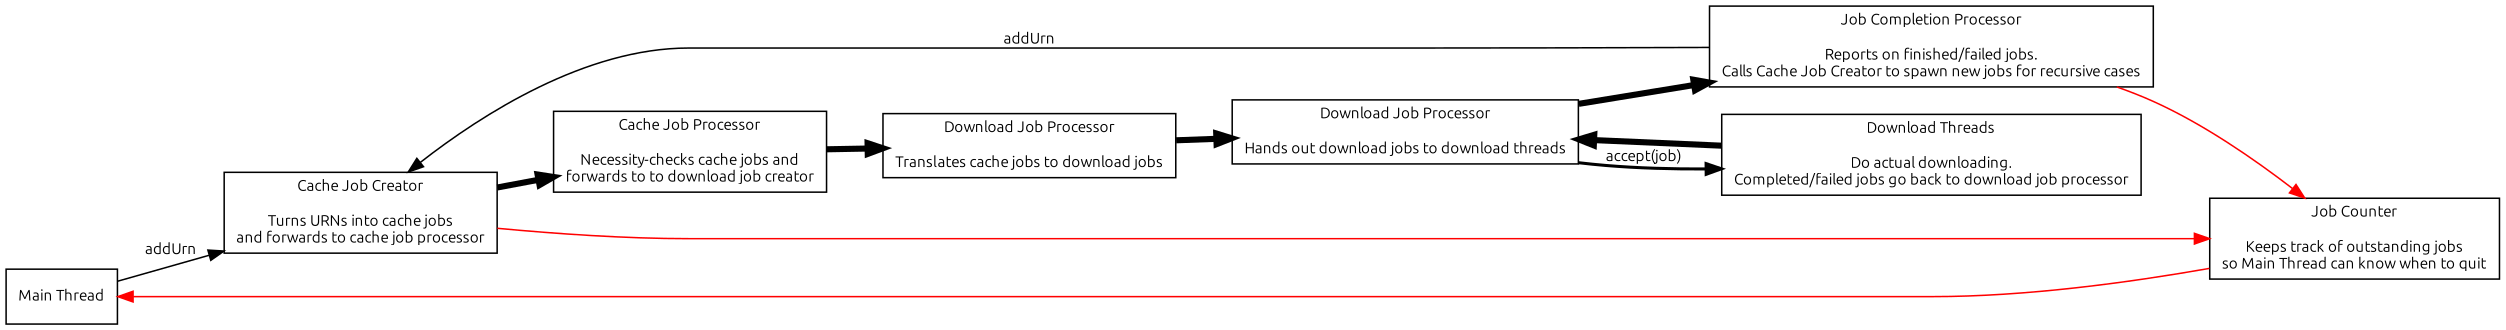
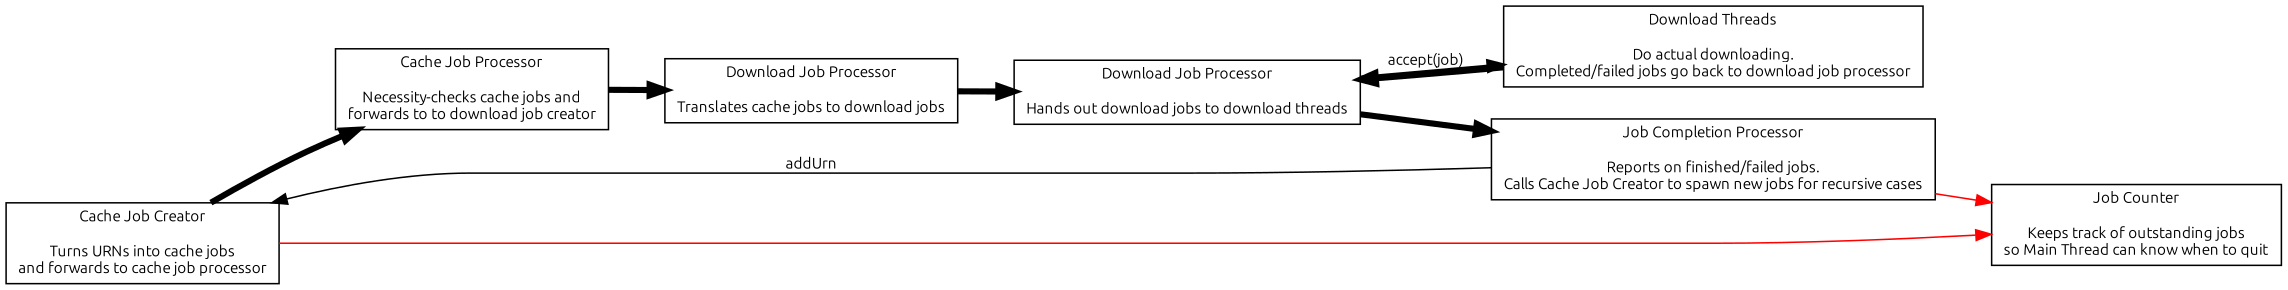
node "Main Thread": removed
